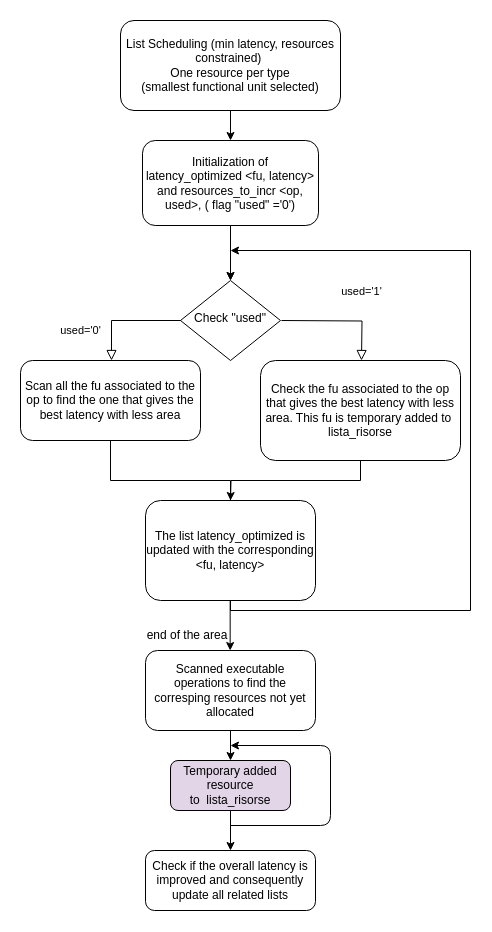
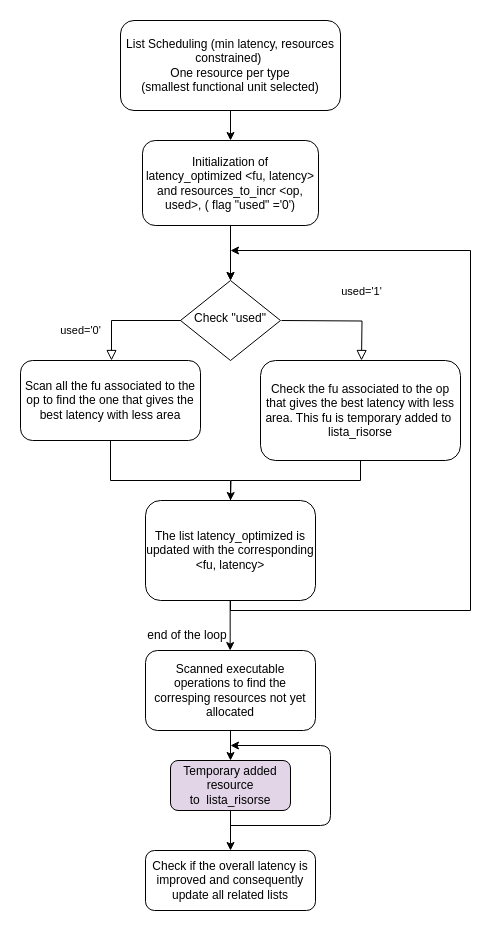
node "end of the area": label "end of the area" -> "end of the loop"
